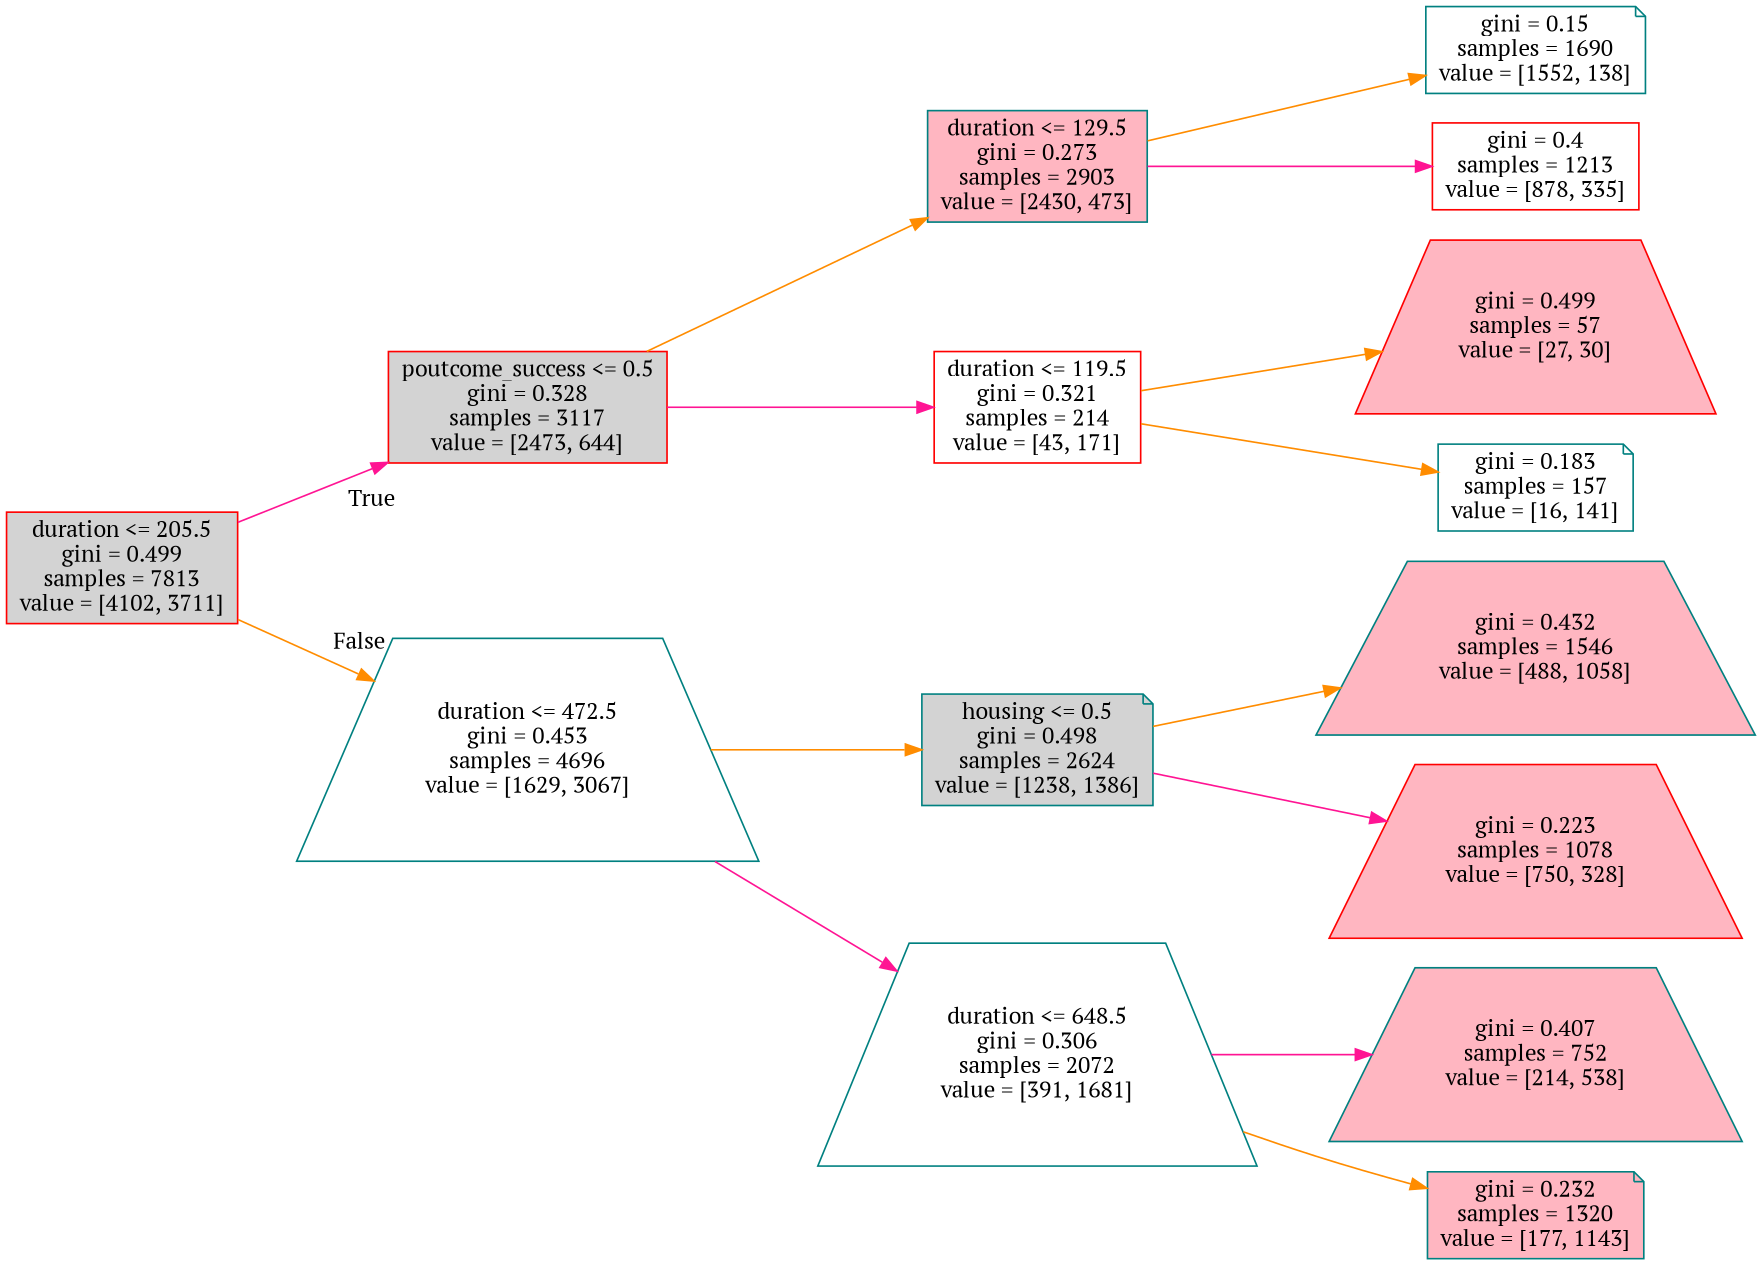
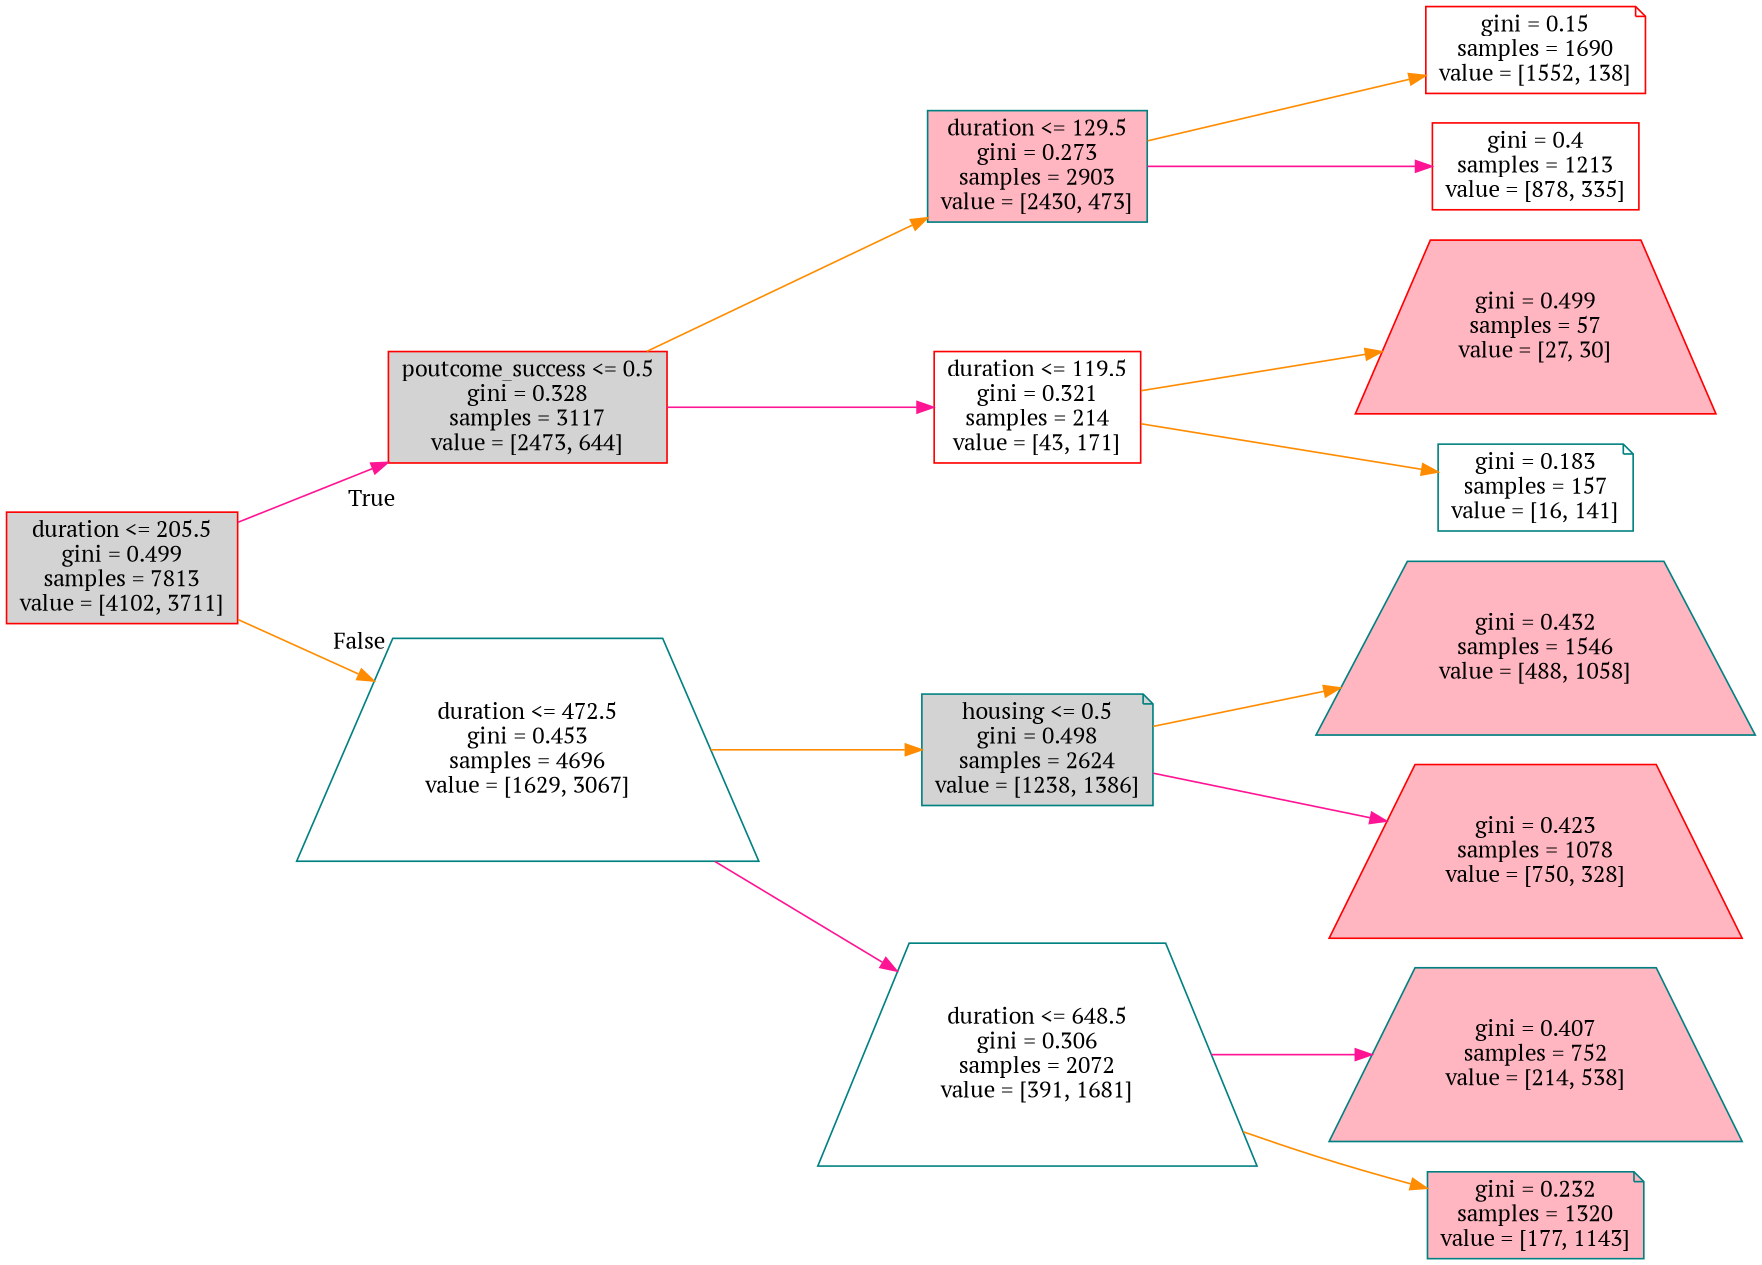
node "gini = 0.15 samples = 1690 value = [1552, 138]": color teal -> red
node "gini = 0.223 samples = 1078 value = [750, 328]": label "gini = 0.223 samples = 1078 value = [750, 328]" -> "gini = 0.423 samples = 1078 value = [750, 328]"
